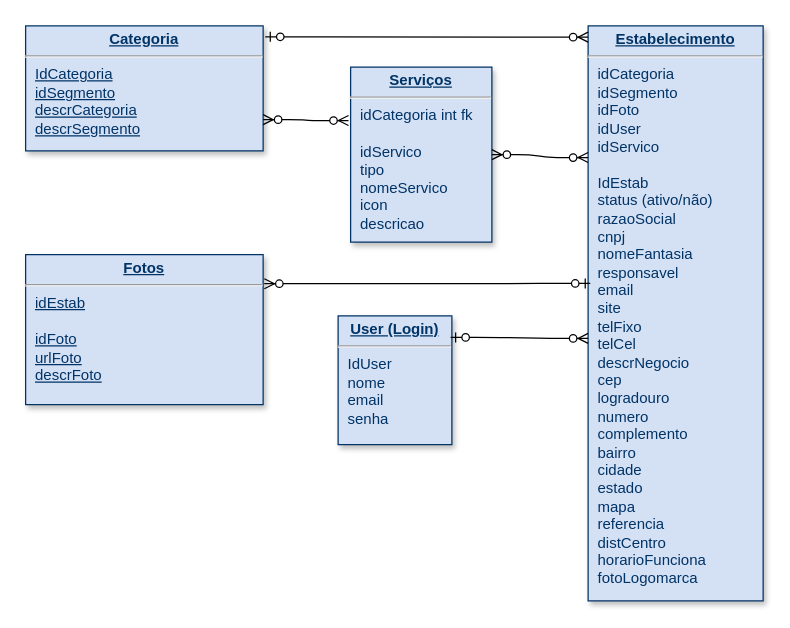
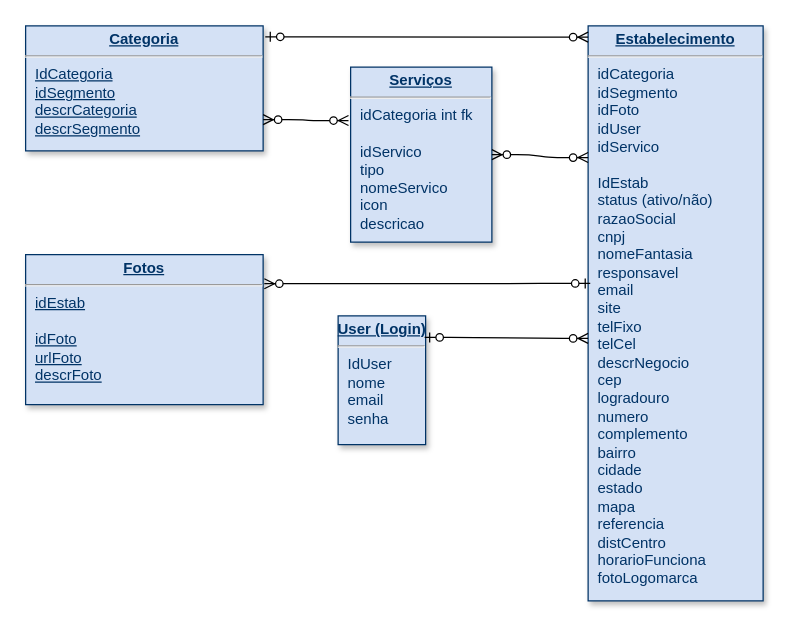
node "User (Login) IdUser nome email senha": size 114x129 -> 88x129
